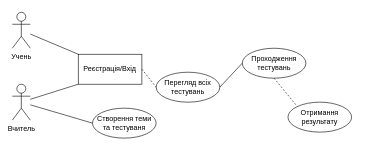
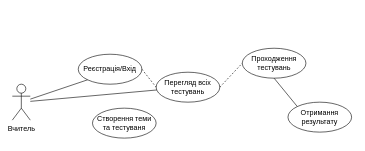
node "Учень": removed
edge "Учень" -- "Реєстрація/Вхід": removed
node "Реєстрація/Вхід": shape rectangle -> ellipse
edge "Проходження тестувань" -- "Перегляд всіх тестувань": style solid -> dashed
edge "Проходження тестувань" -- "Отримання результату": style dashed -> solid
edge "Вчитель" -- "Створення теми та тестуваня": now "Вчитель" -- "Перегляд всіх тестувань"
